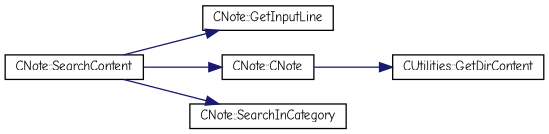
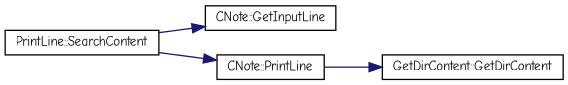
node "CNote::SearchContent": label "CNote::SearchContent" -> "PrintLine::SearchContent"
node "CNote::CNote": label "CNote::CNote" -> "CNote::PrintLine"
node "CUtilities::GetDirContent": label "CUtilities::GetDirContent" -> "GetDirContent::GetDirContent"
node "CNote::SearchInCategory": removed
